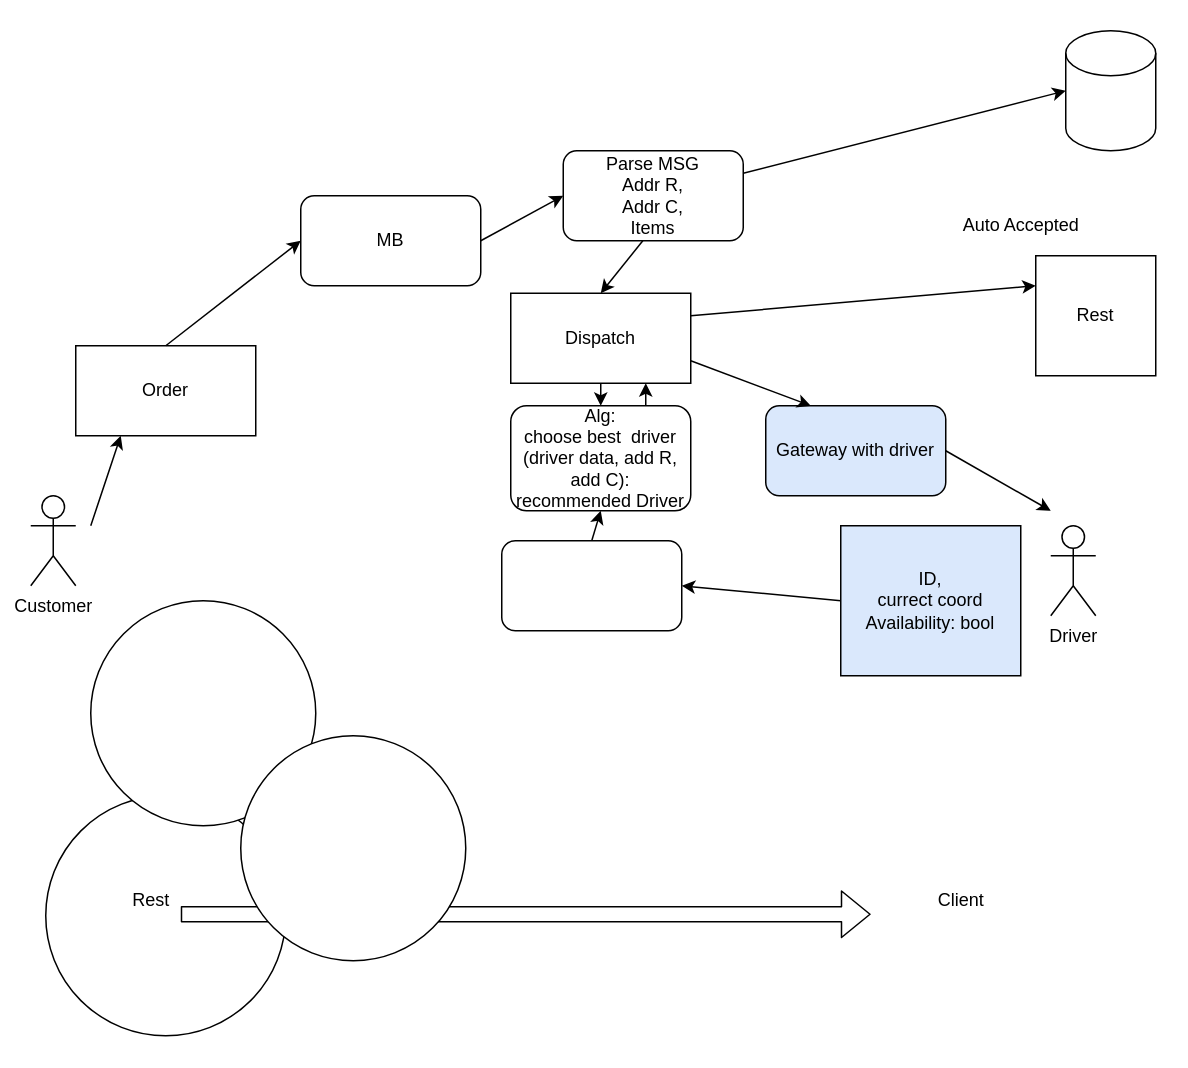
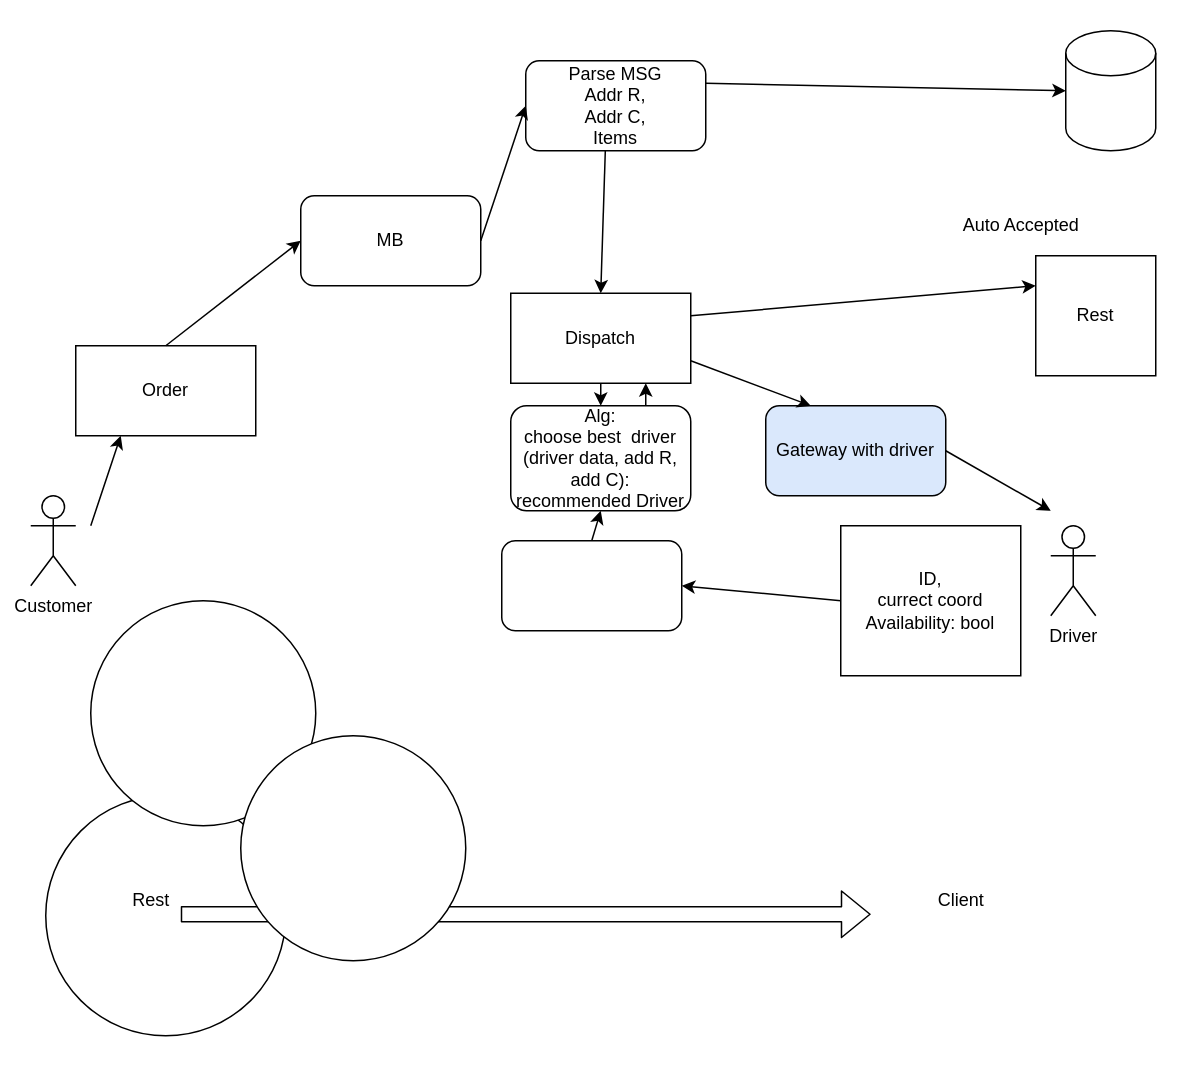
node "Parse MSG Addr R, Addr C, Items": moved (653, 196) -> (616, 106)
node "ID, currect coord Availability: bool": fillcolor #dae8fc -> #ffffff
